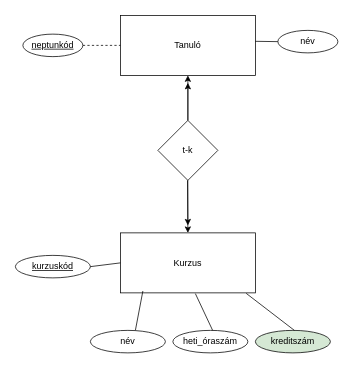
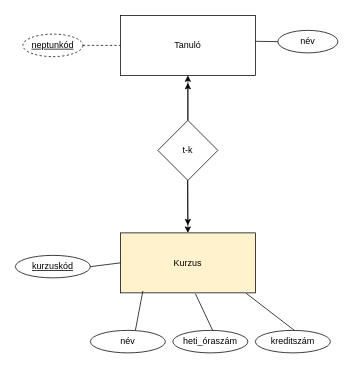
node "neptunkód": style solid -> dashed
node "Kurzus": fillcolor #ffffff -> #fff2cc
node "kreditszám": fillcolor #d5e8d4 -> #ffffff
